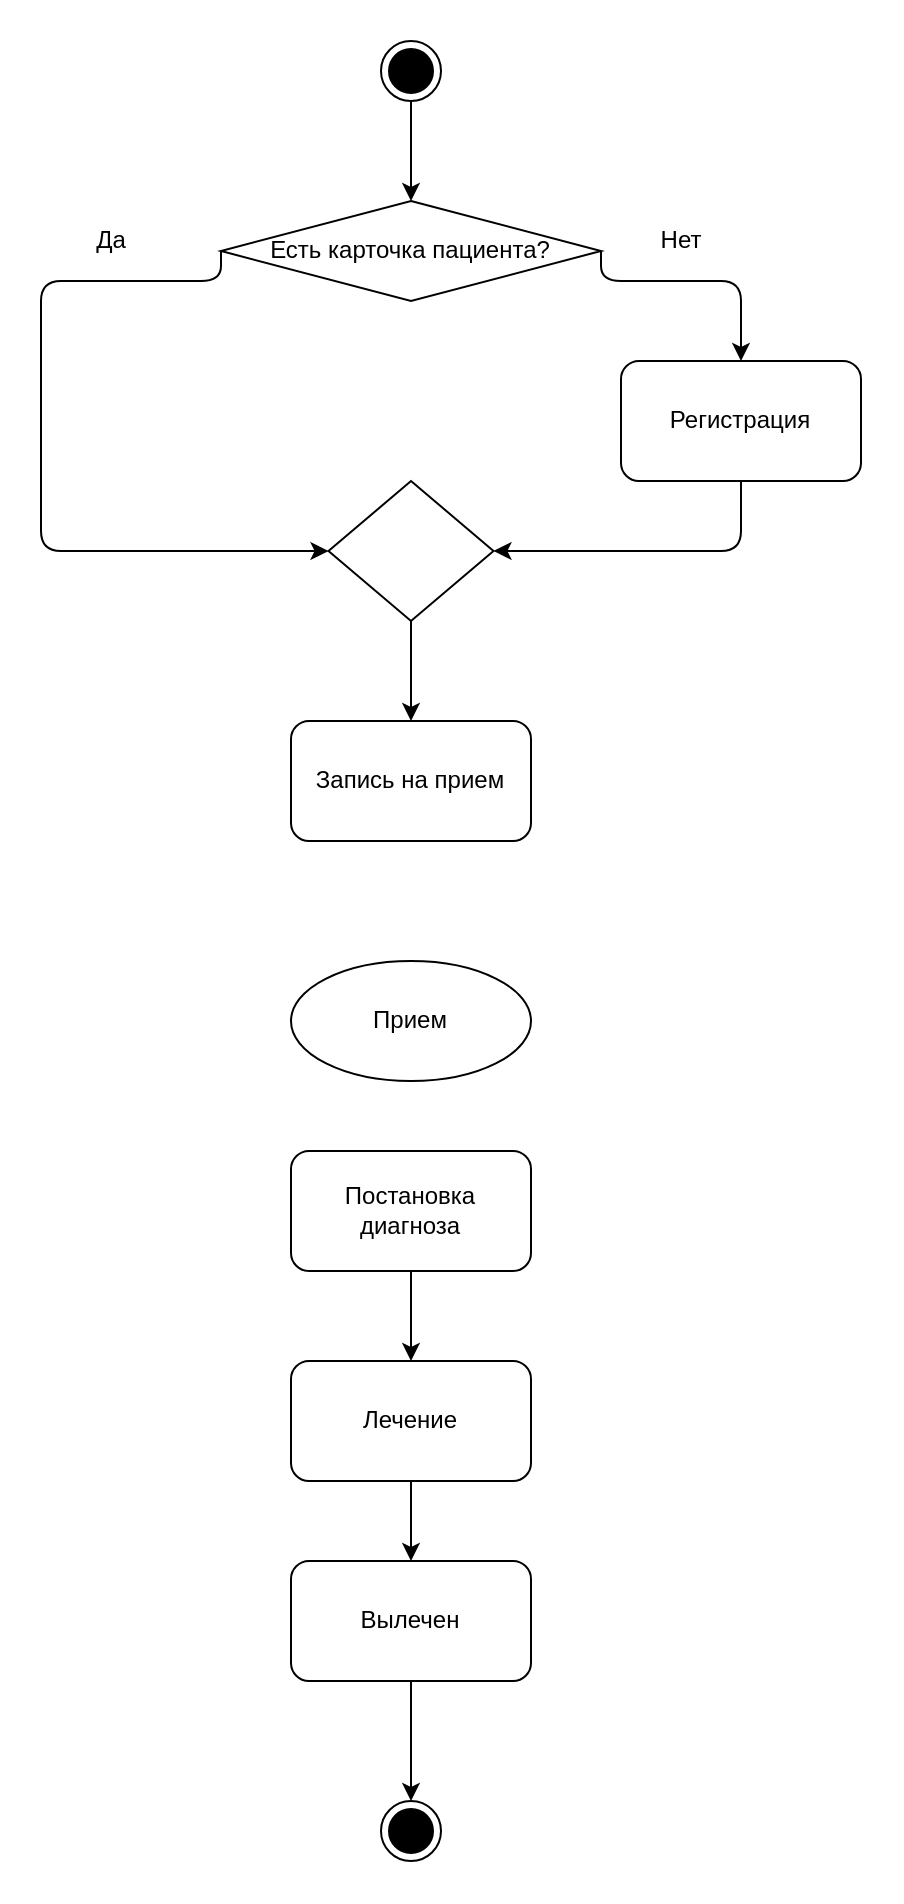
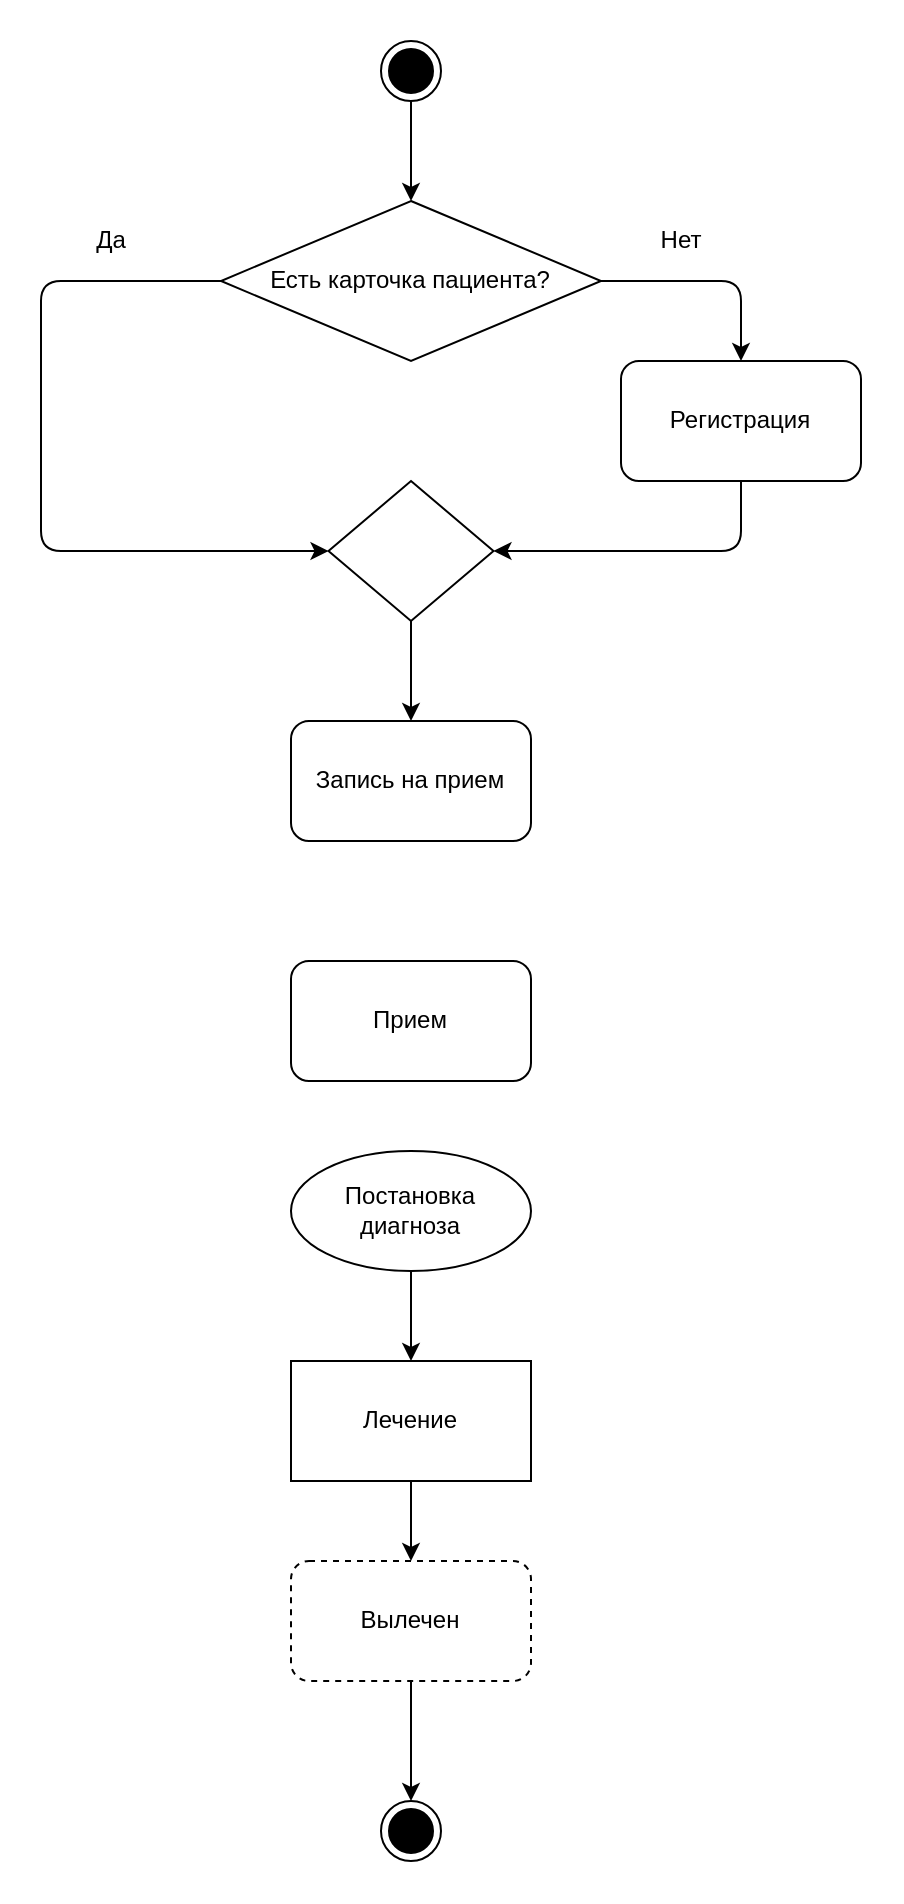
node "Есть карточка пациента?": size 380x100 -> 380x160
node "Прием": shape ellipse -> rounded rectangle
node "Постановка диагноза": shape rounded rectangle -> ellipse
node "Лечение": shape rounded rectangle -> rectangle
node "Вылечен": style solid -> dashed
